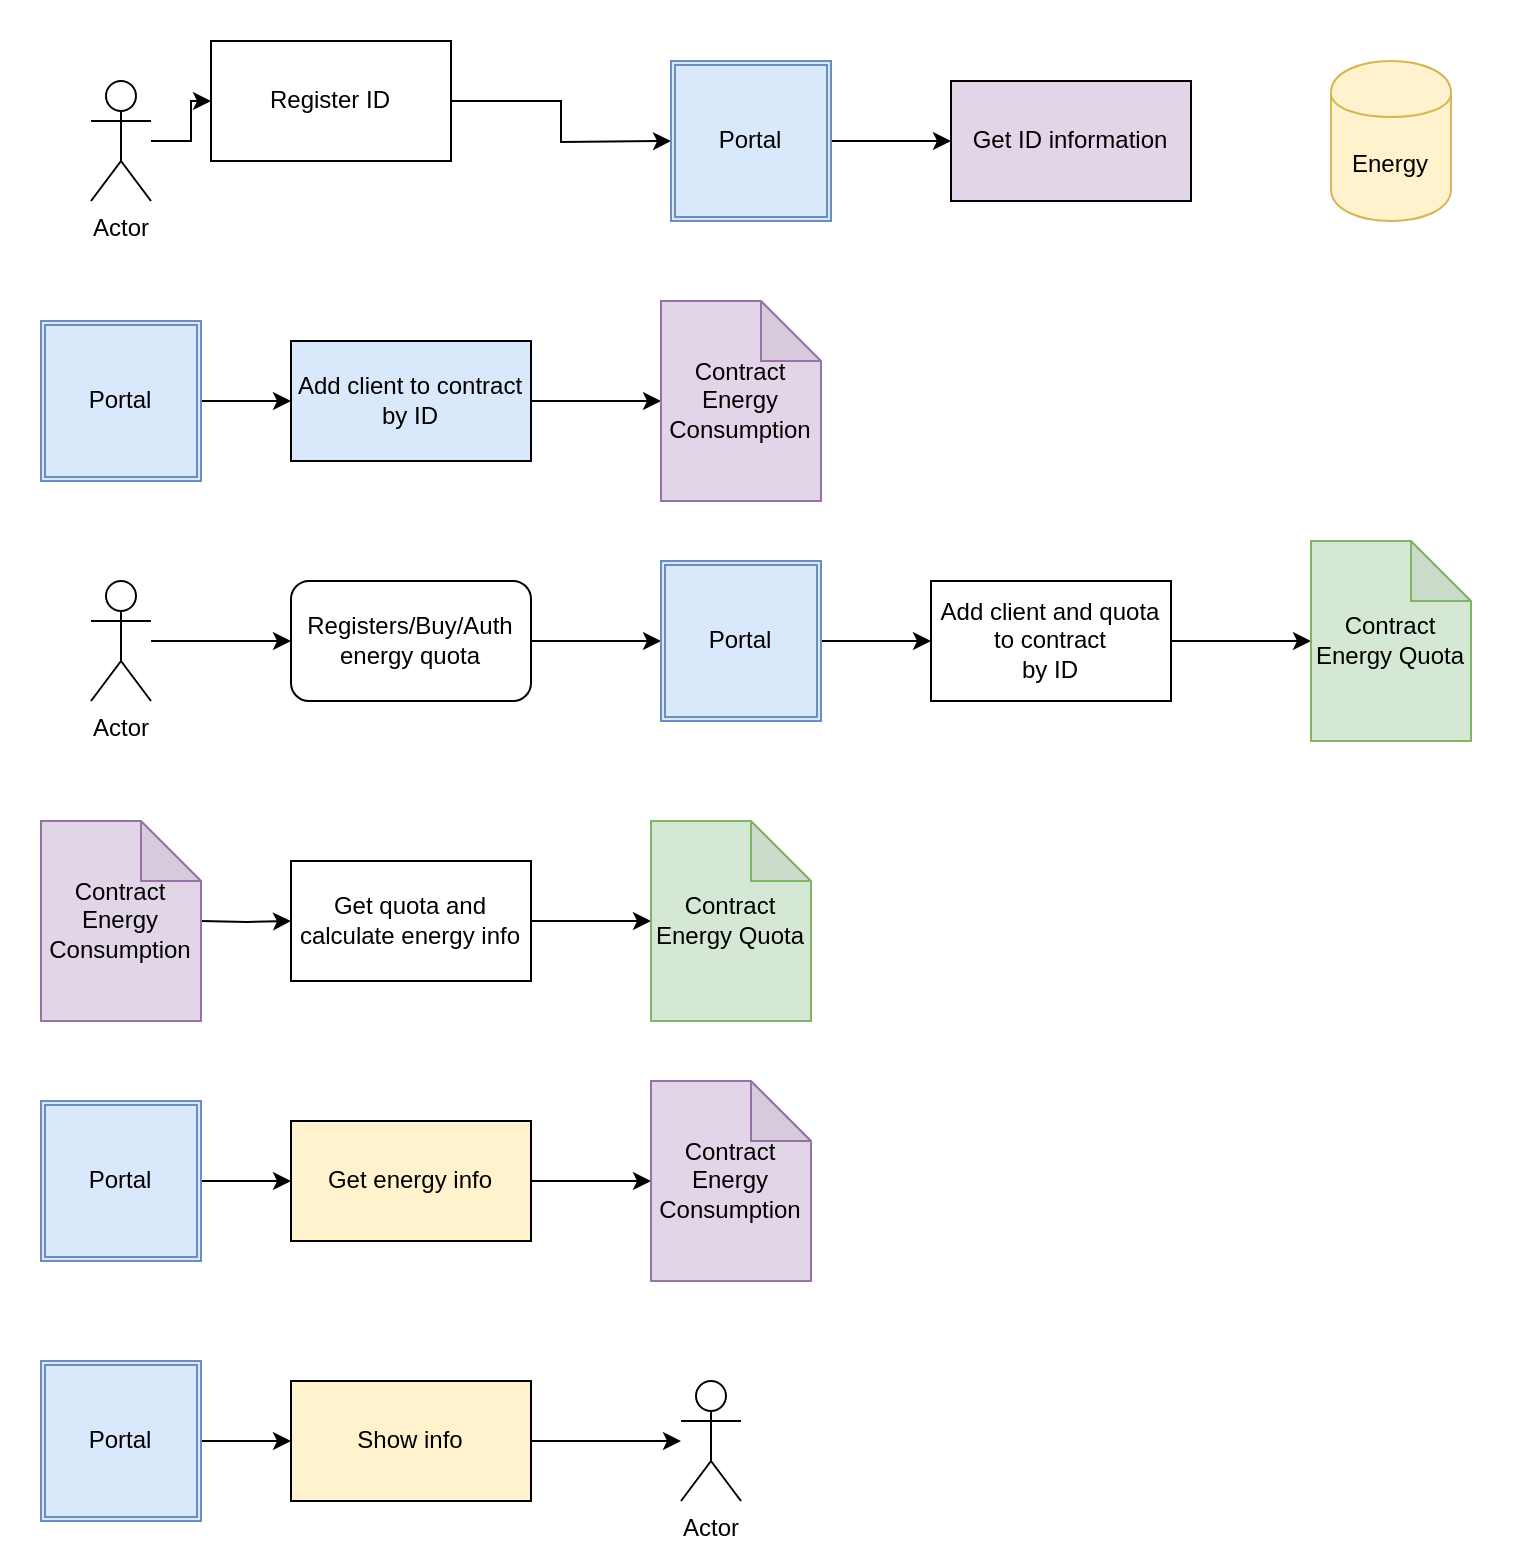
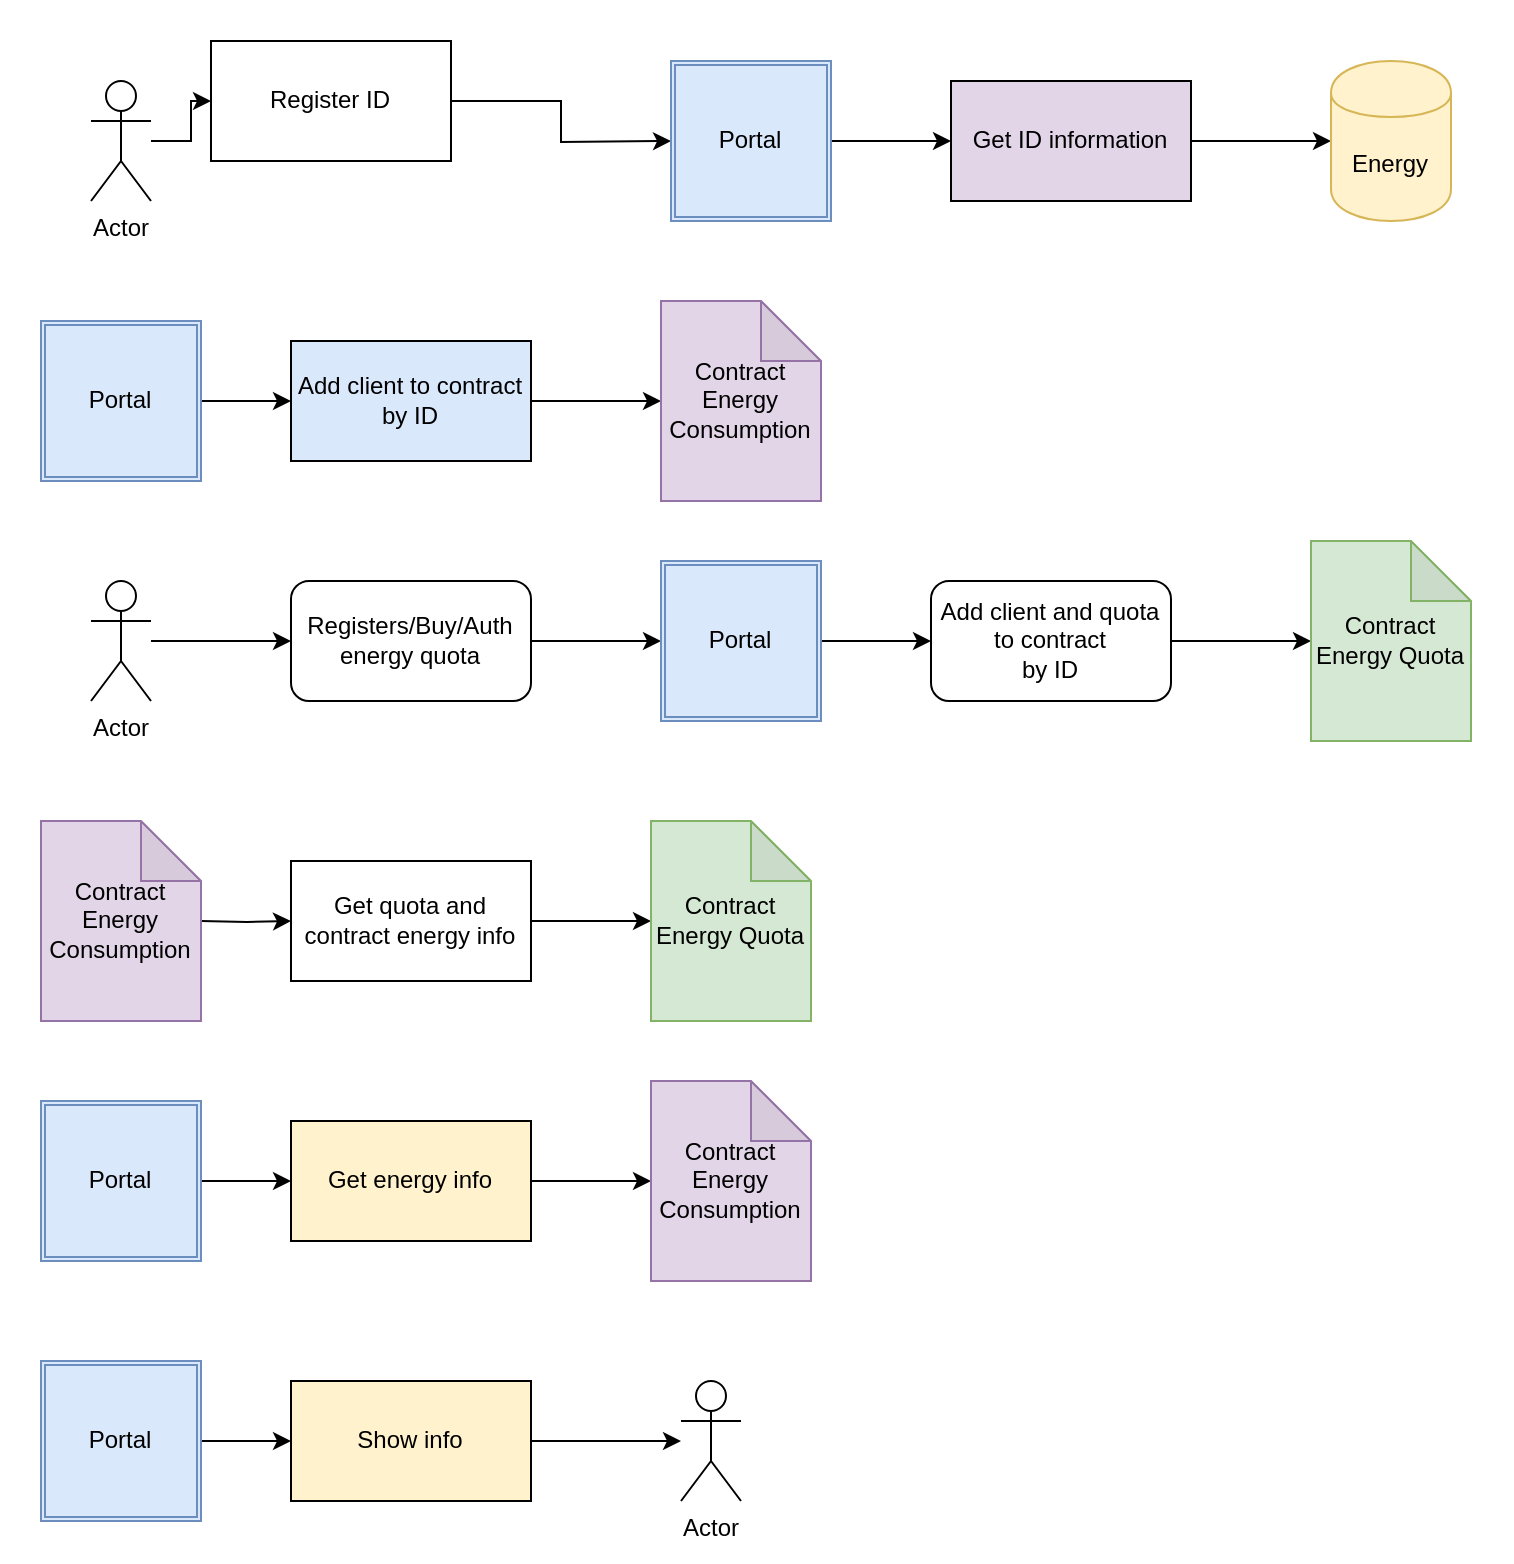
edge "Get ID information" -> "Energy": added
node "Add client and quota to contract by ID": shape rectangle -> rounded rectangle
node "Get quota and calculate energy info": label "Get quota and calculate energy info" -> "Get quota and contract energy info"
